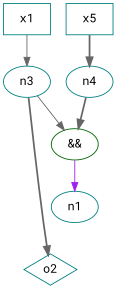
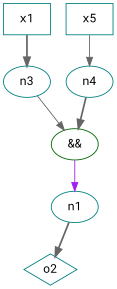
edge "x1" -> "n3": style solid -> bold
edge "x5" -> "n4": style bold -> solid
edge "n3" -> "o2": now "n1" -> "o2"
